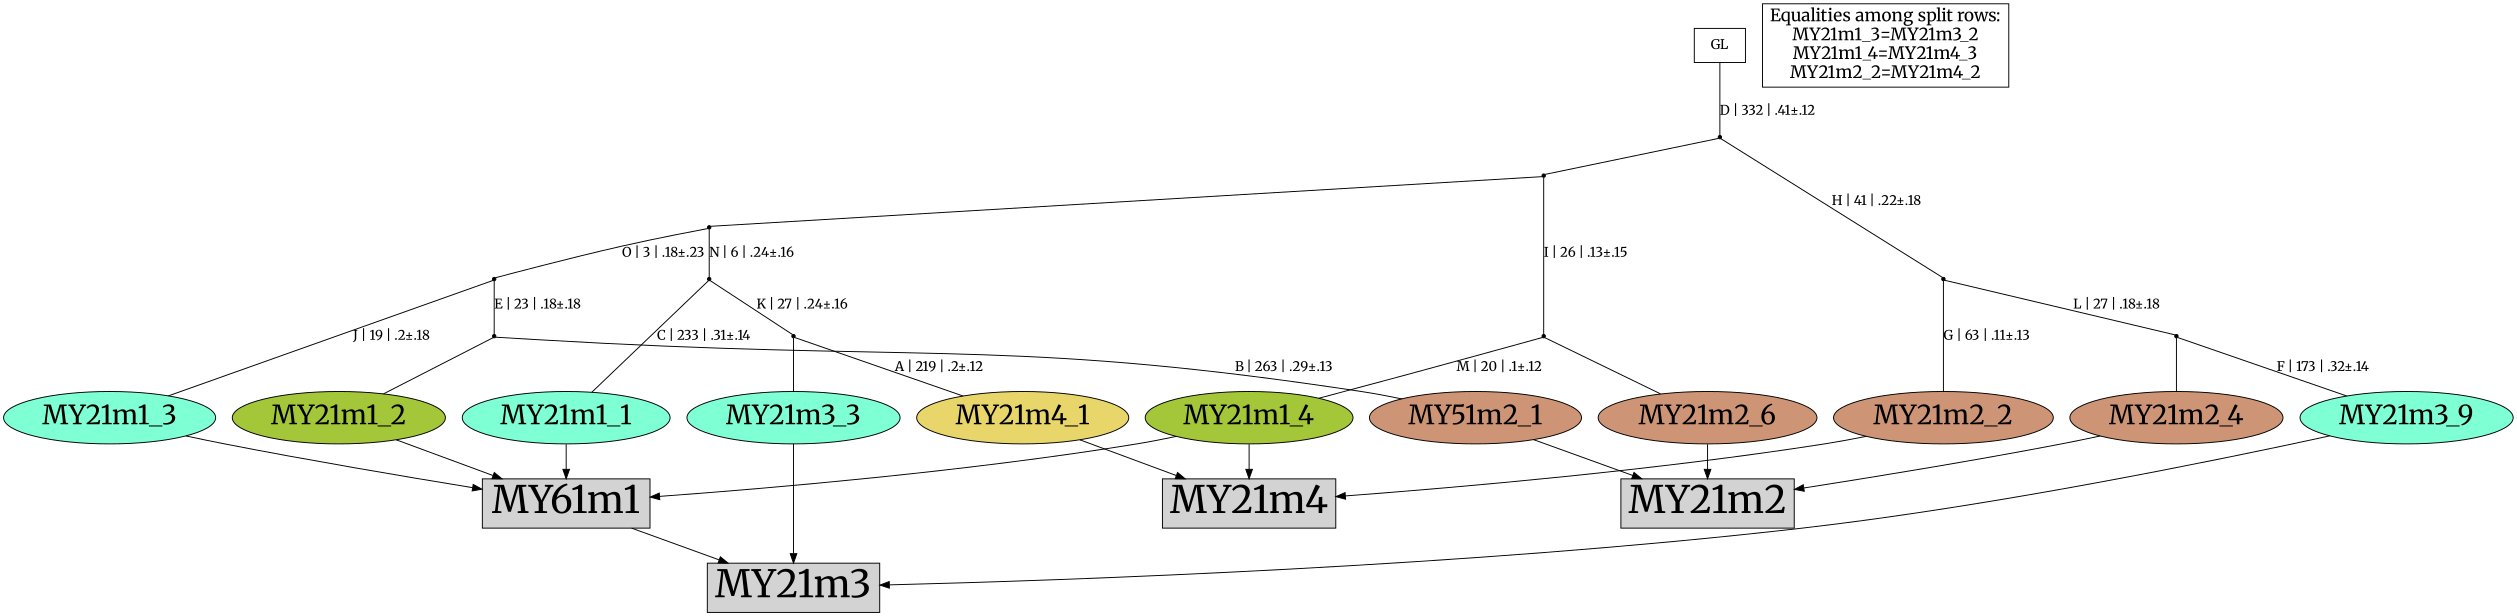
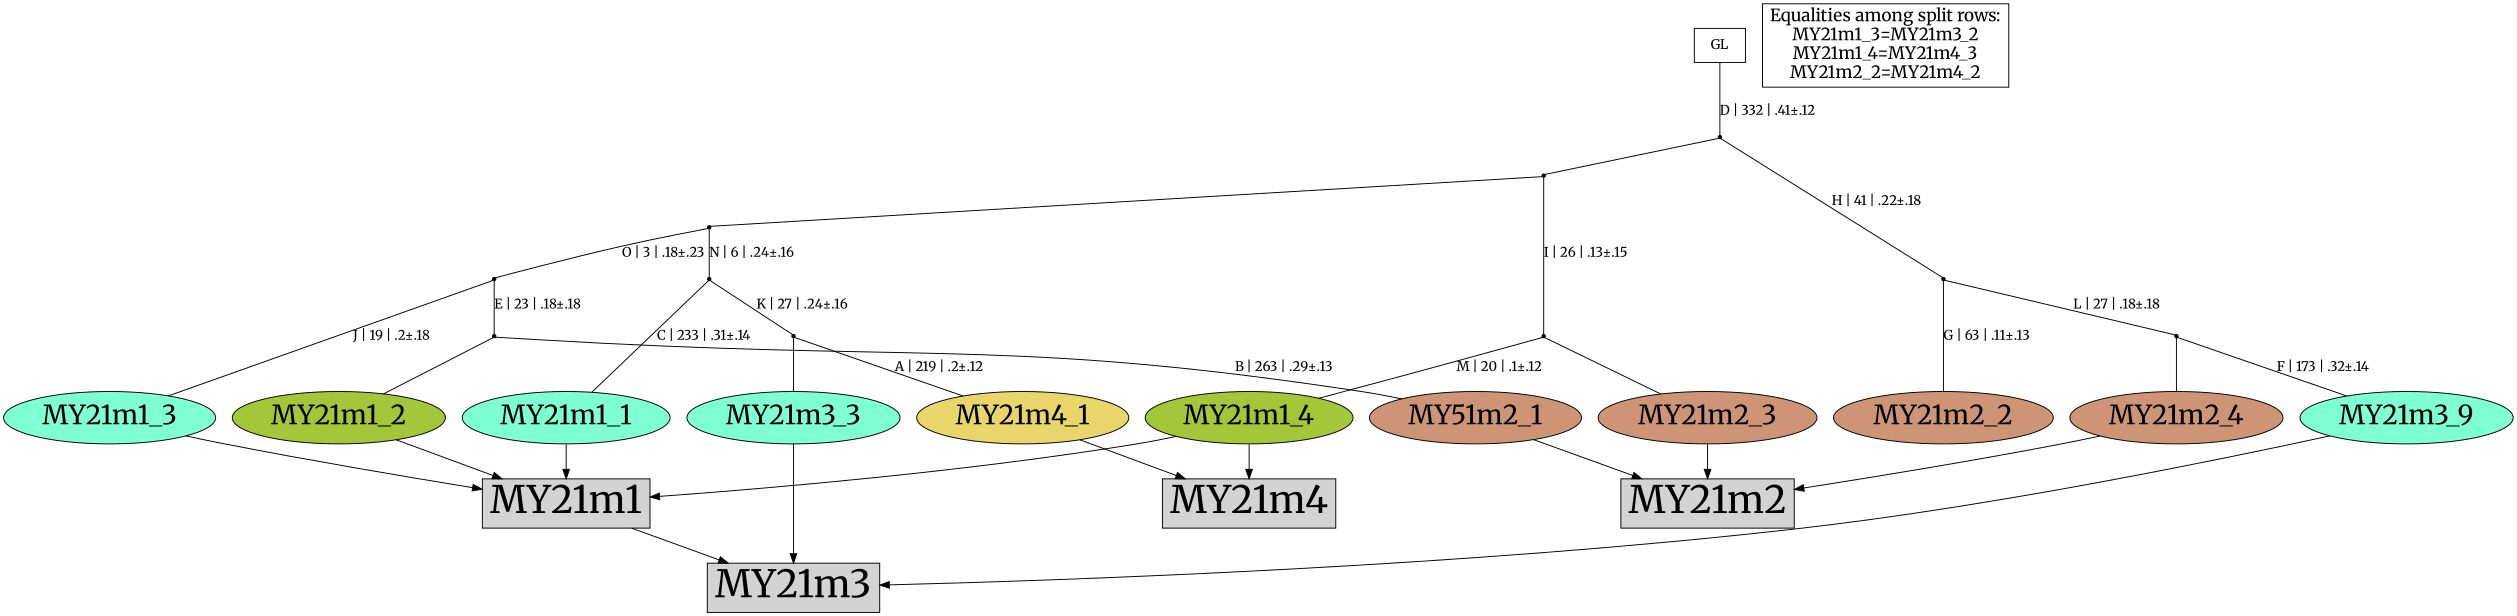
node "MY21m2_6": label "MY21m2_6" -> "MY21m2_3"
edge "MY21m2_2" -> "MY21m4": removed
node "MY61m1": label "MY61m1" -> "MY21m1"
